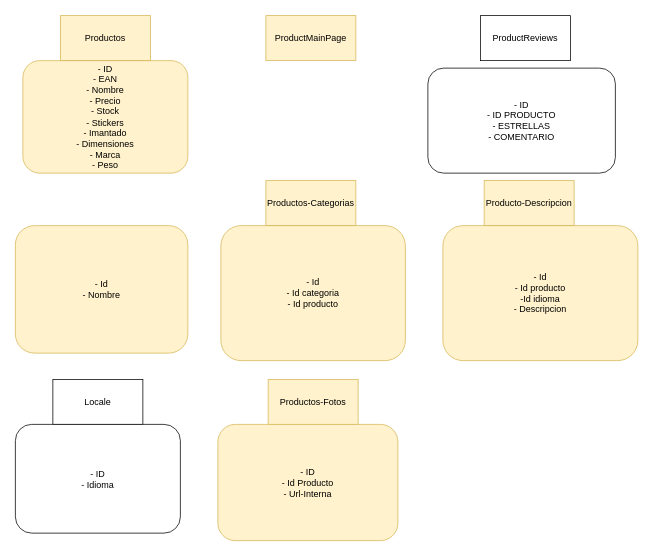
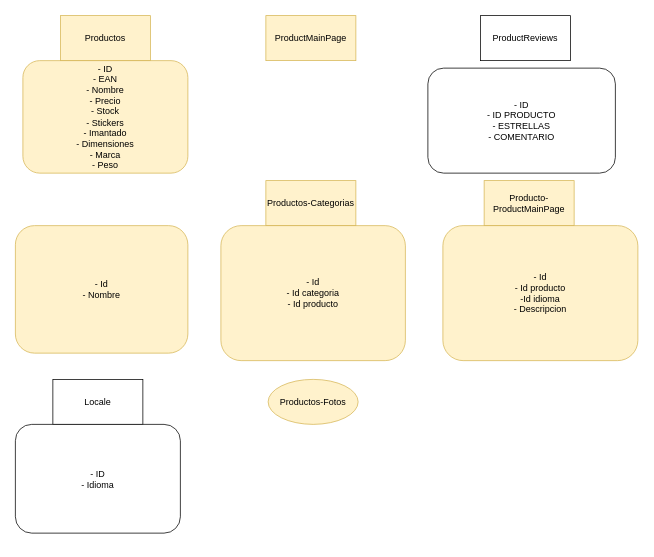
node "Producto-Descripcion": label "Producto-Descripcion" -> "Producto-ProductMainPage"
node "Productos-Fotos": shape rectangle -> ellipse
node "- ID - Id Producto - Url-Interna": removed
